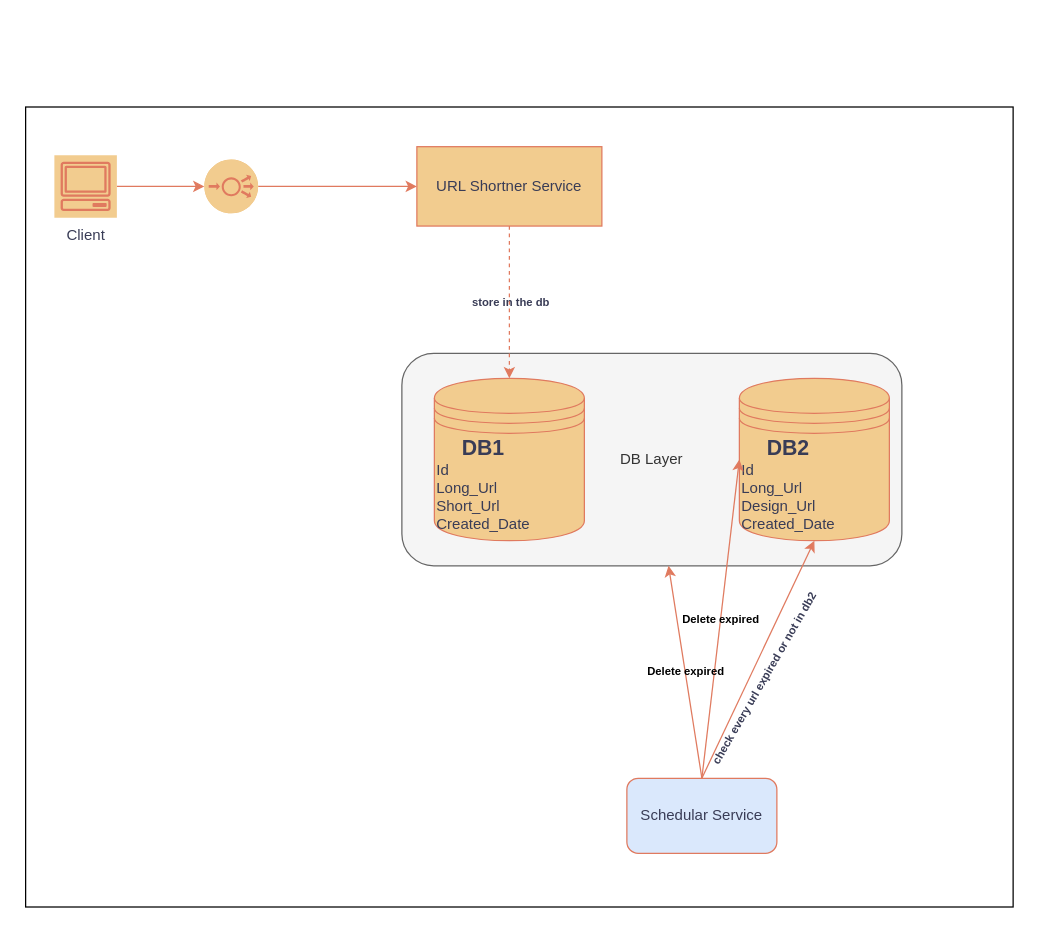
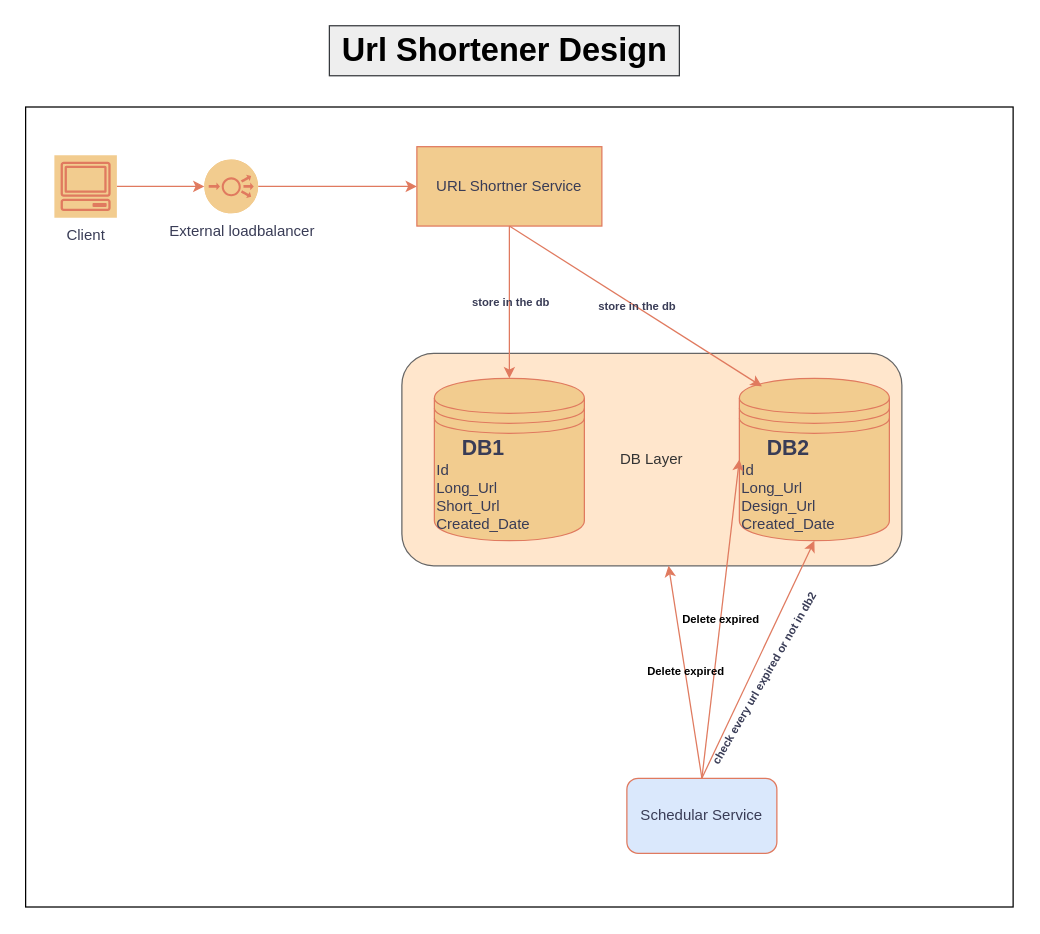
node "Url Shortener Design": added
node "External loadbalancer": added
edge "URL Shortner Service" -> "DB1 IdLong_UrlShort_UrlCreated_Date": style dashed -> solid
edge "URL Shortner Service" -> "DB2 IdLong_UrlDesign_UrlCreated_Date": added, label "store in the db"
node "DB Layer": fillcolor #f5f5f5 -> #ffe6cc
